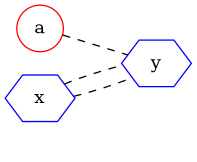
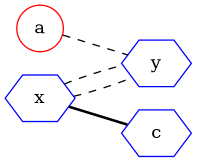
node "c": added
